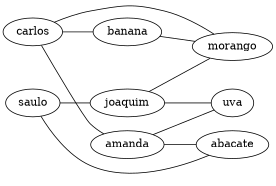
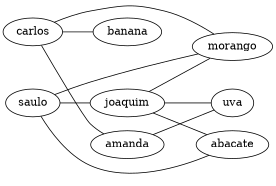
edge "banana" -- "morango": now "saulo" -- "morango"
edge "amanda" -- "abacate": now "joaquim" -- "abacate"
